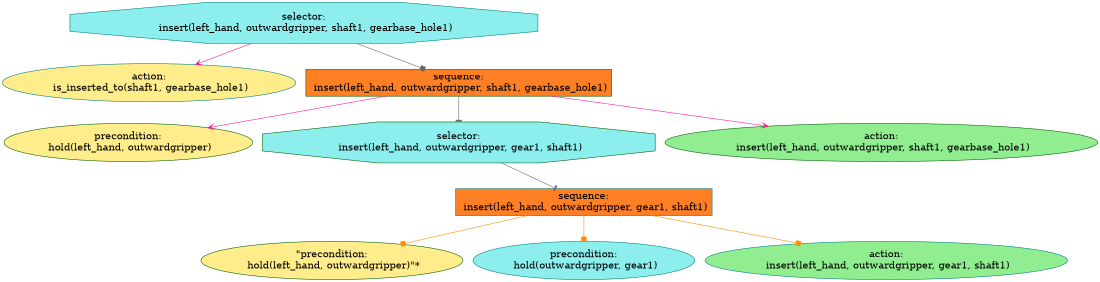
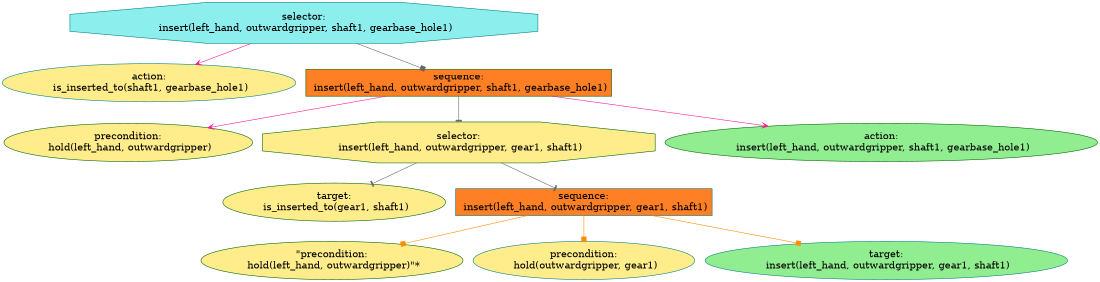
node "selector: insert(left_hand, outwardgripper, gear1, shaft1)": fillcolor darkslategray2 -> lightgoldenrod1
node "target: is_inserted_to(gear1, shaft1)": added
node "precondition: hold(outwardgripper, gear1)": fillcolor darkslategray2 -> lightgoldenrod1
node "action: insert(left_hand, outwardgripper, gear1, shaft1)": label "action: insert(left_hand, outwardgripper, gear1, shaft1)" -> "target: insert(left_hand, outwardgripper, gear1, shaft1)"
